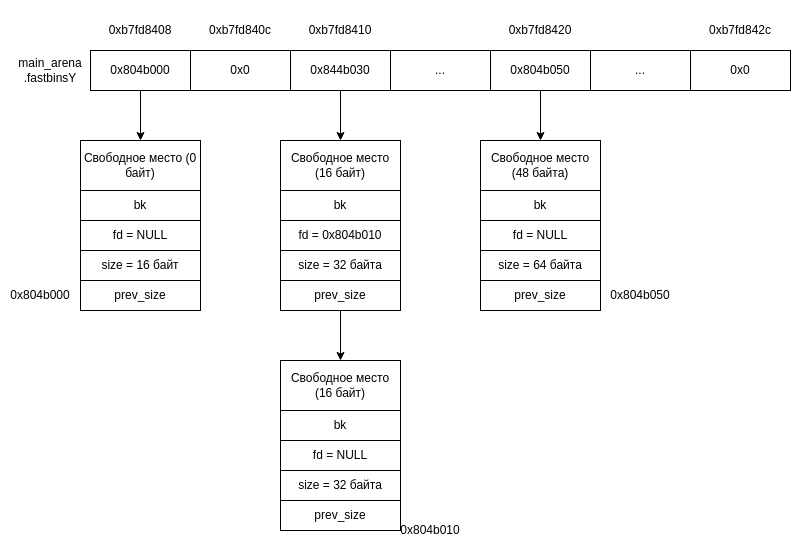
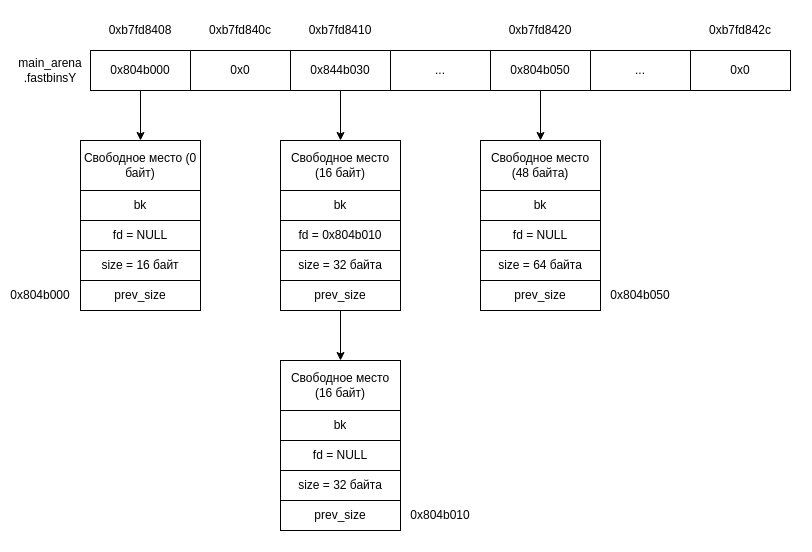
node "0x804b010": moved (431, 531) -> (441, 516)
